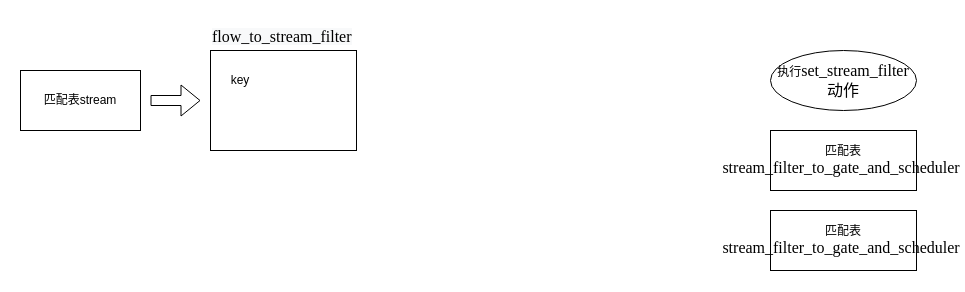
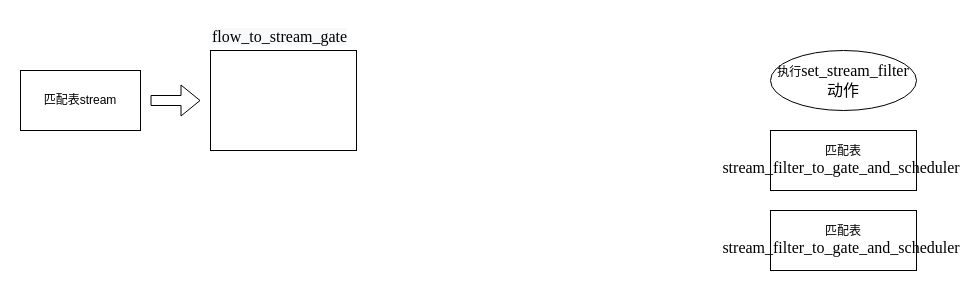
node "flow_to_stream_filter": label "flow_to_stream_filter" -> "flow_to_stream_gate"
node "key": removed
